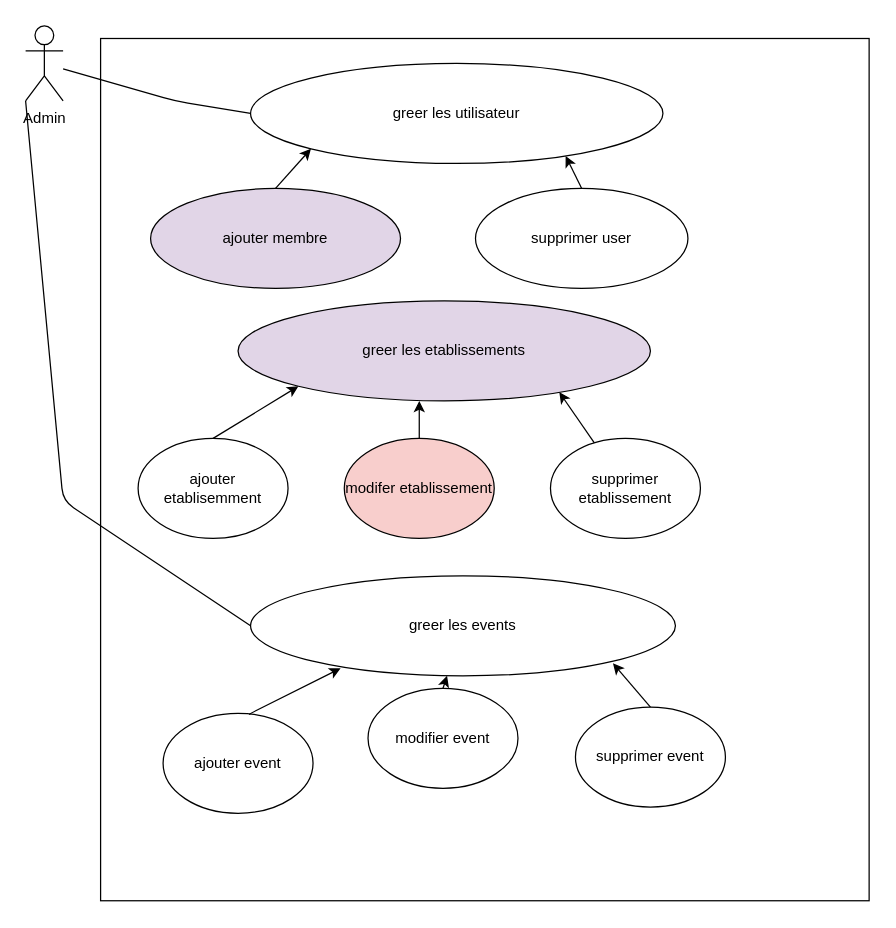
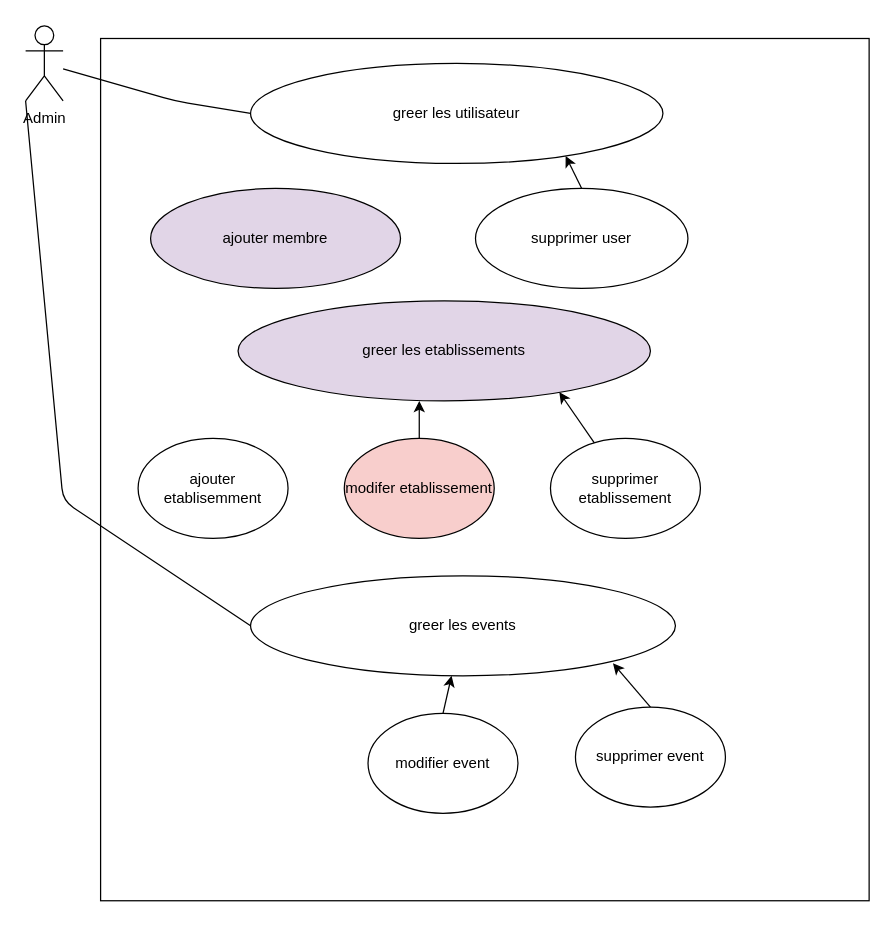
edge "ajouter membre" -> "greer les utilisateur": removed
edge "ajouter etablisemment" -> "greer les etablissements": removed
edge "ajouter event" -> "greer les events": removed
node "modifier event": moved (443, 738) -> (443, 763)
node "ajouter event": removed
